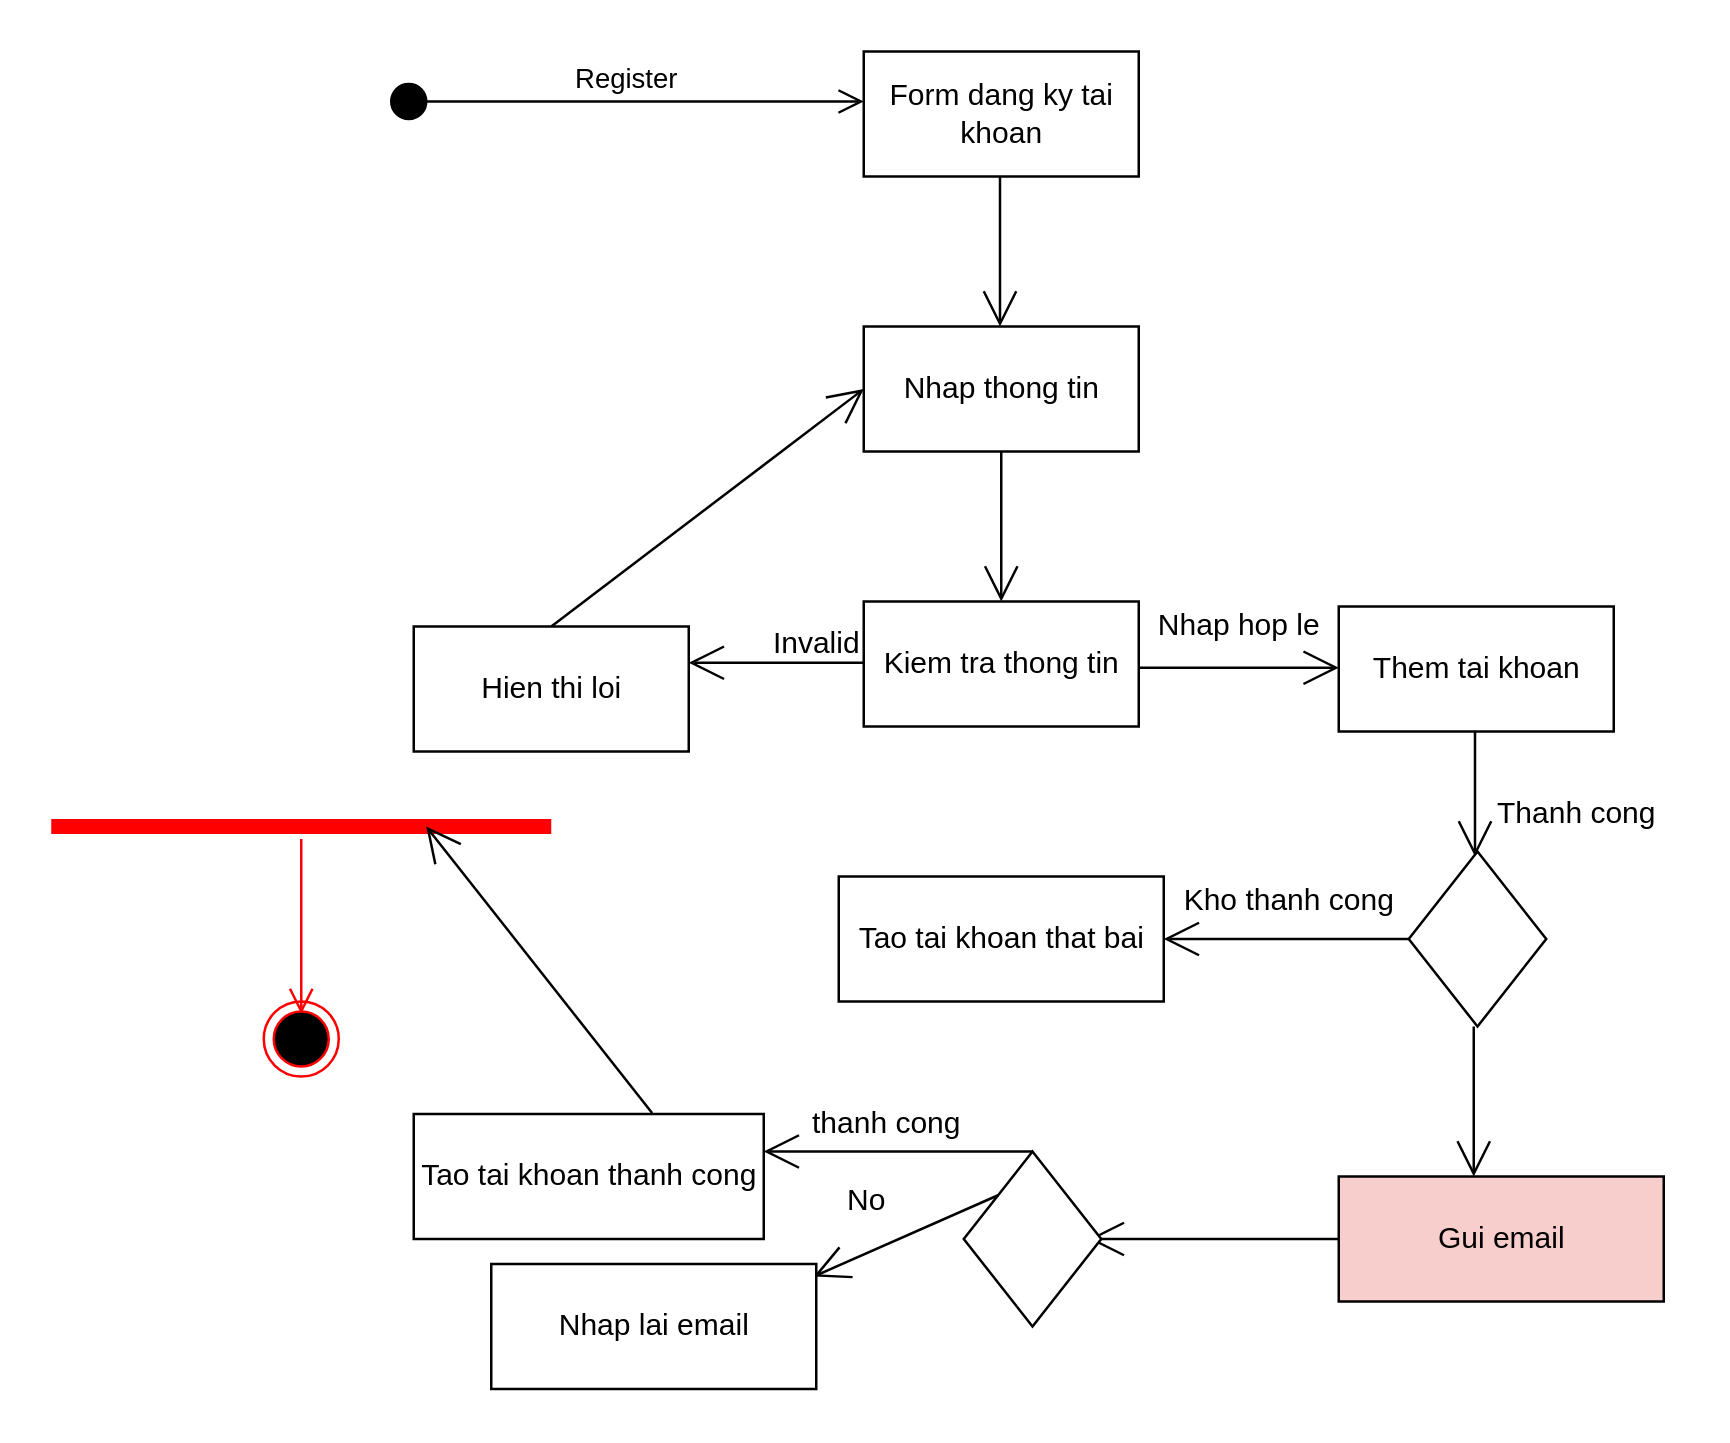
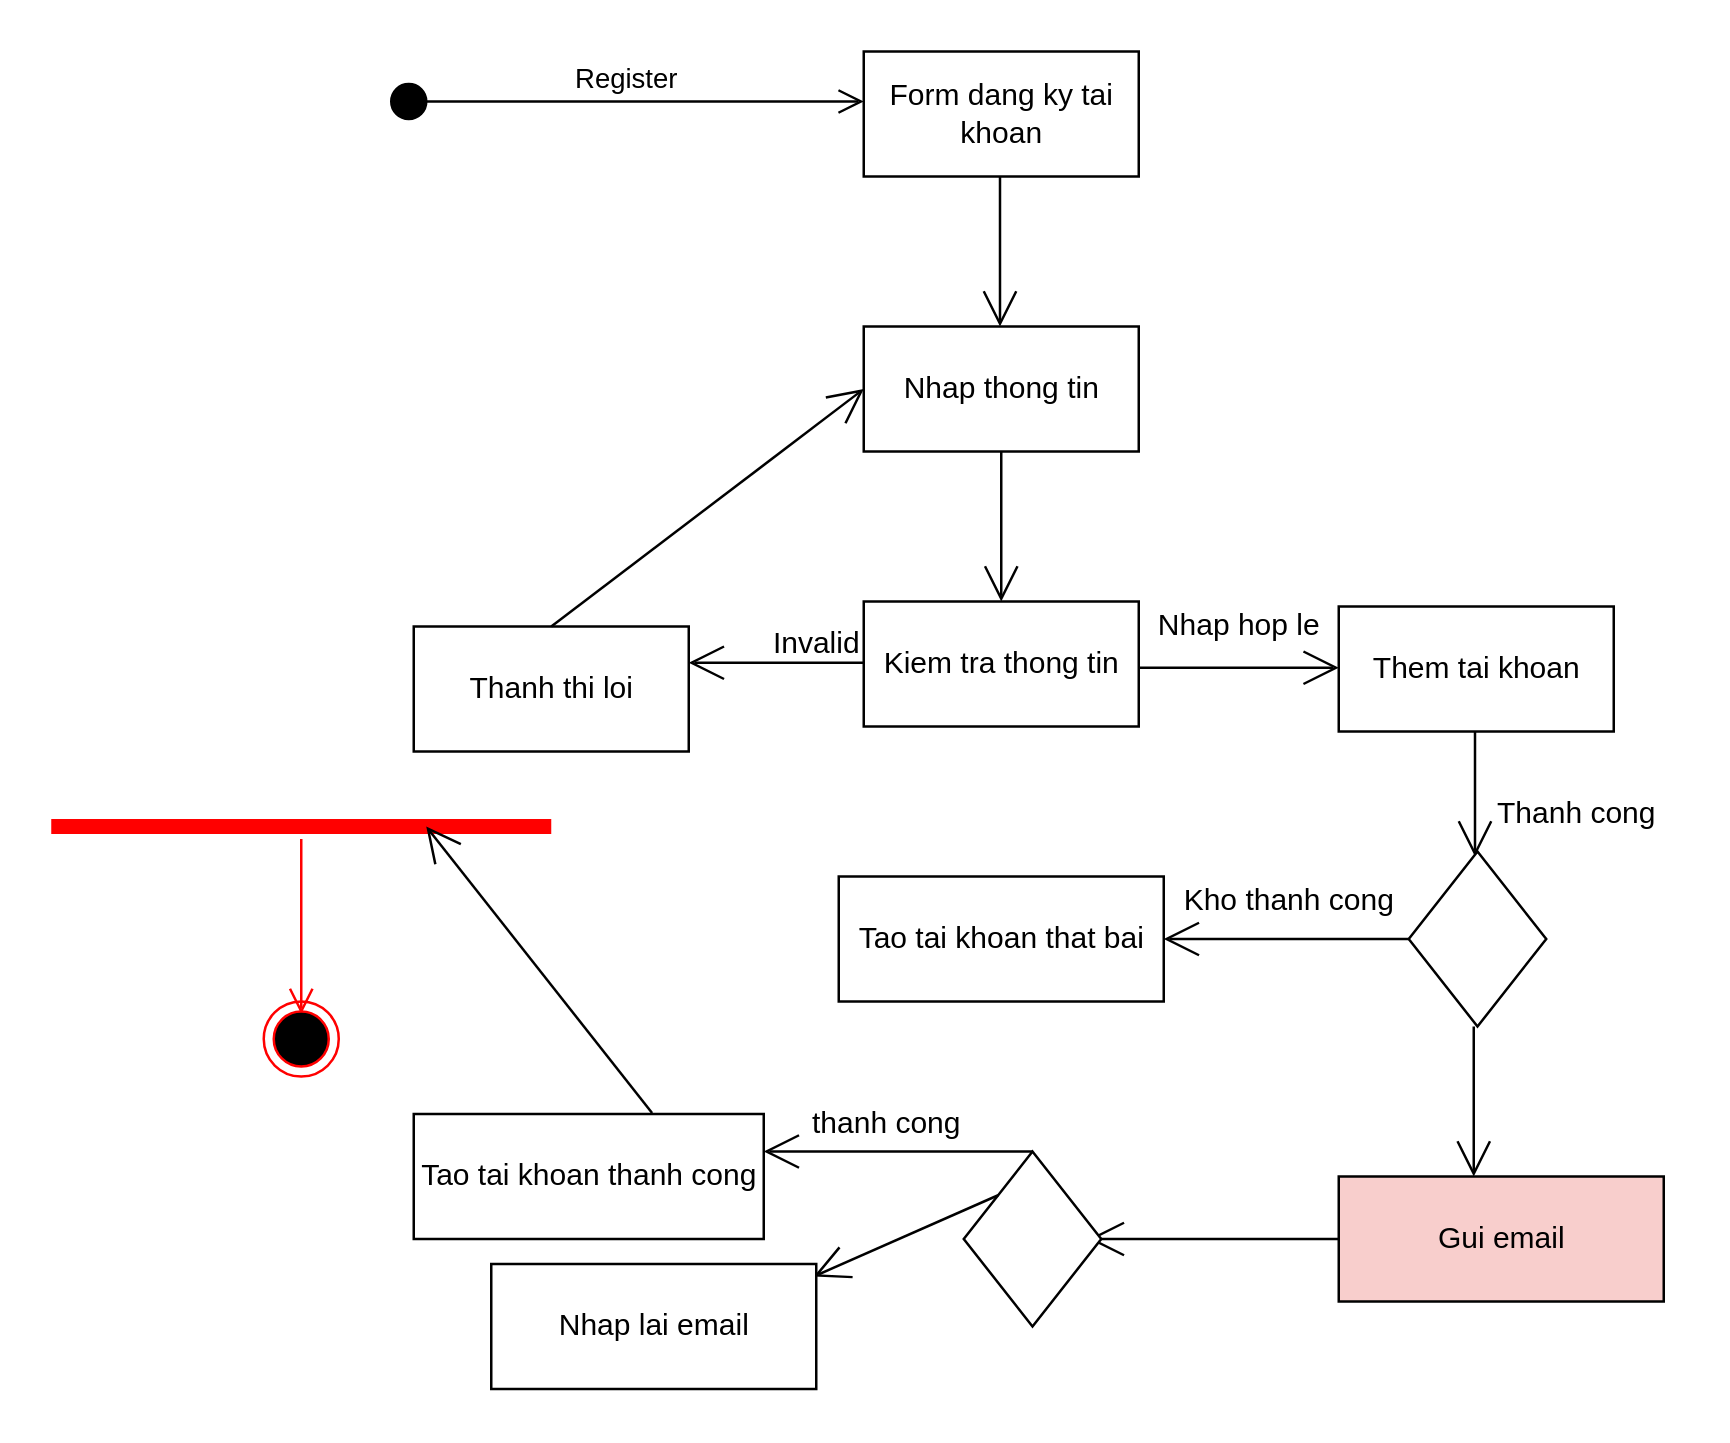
node "Hien thi loi": label "Hien thi loi" -> "Thanh thi loi"
node "No": removed
